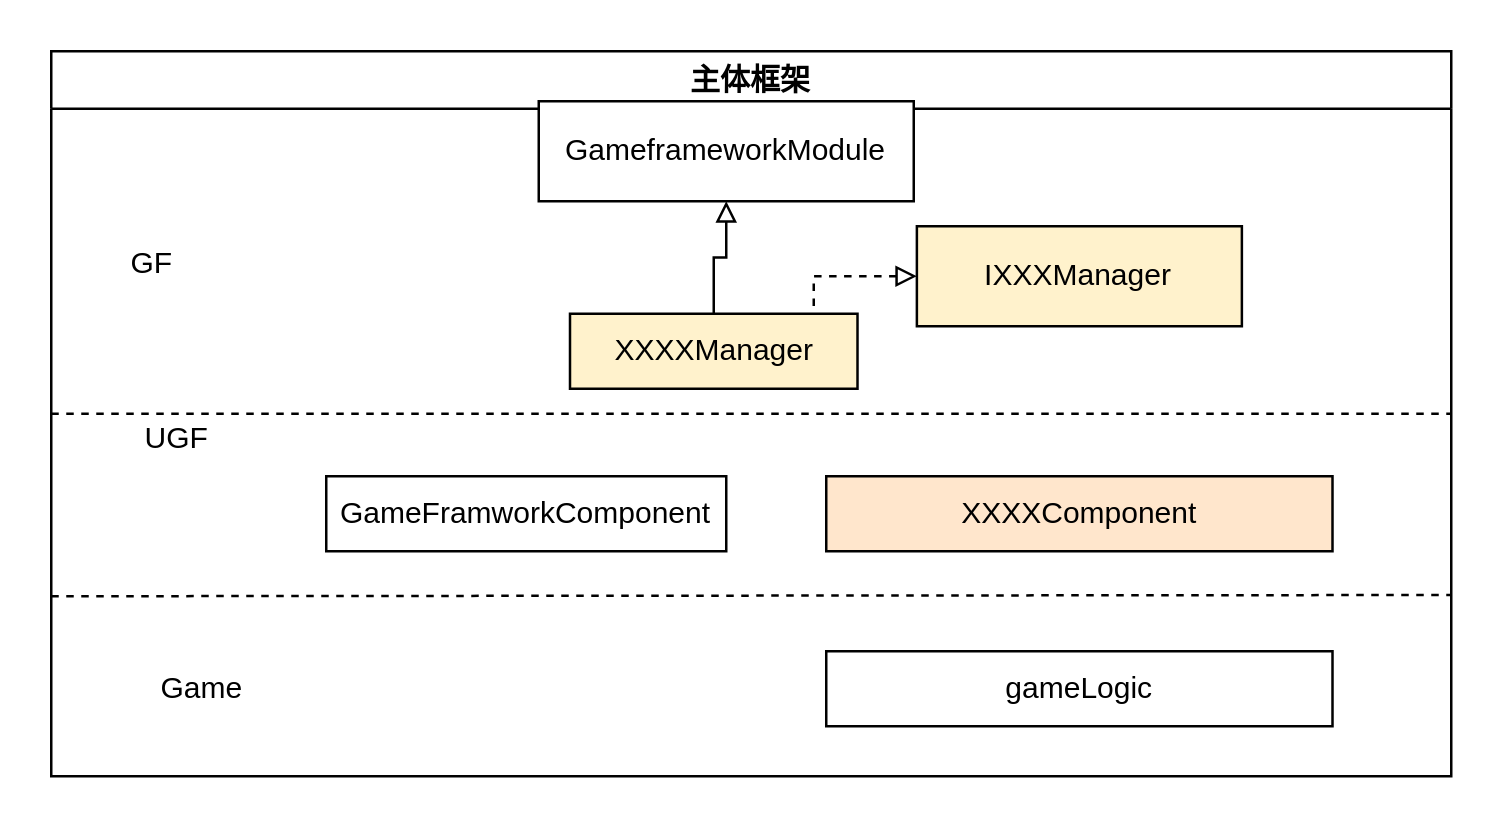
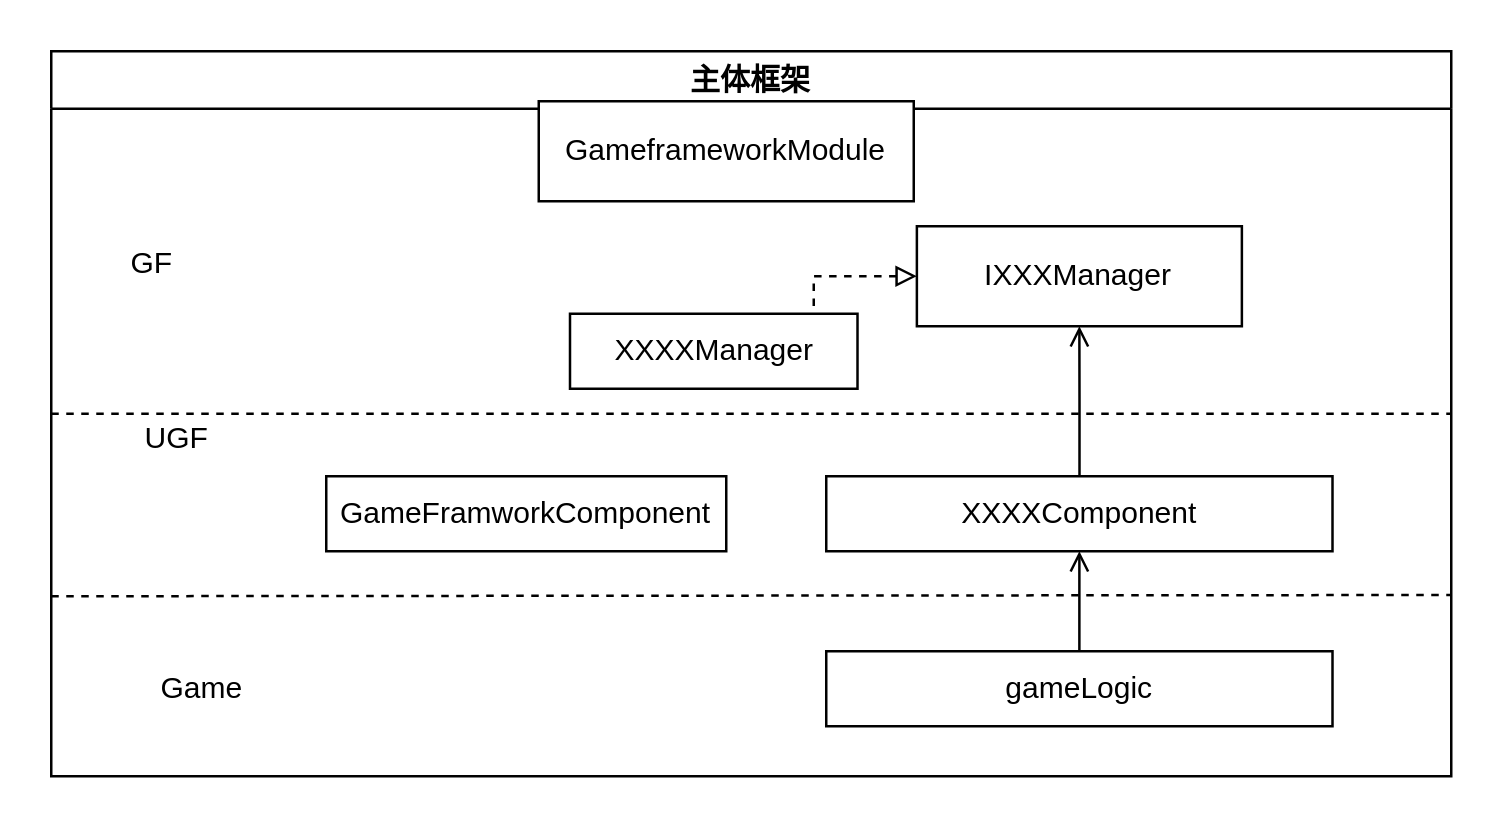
edge "XXXXManager" -> "GameframeworkModule": removed
node "IXXXManager": fillcolor #fff2cc -> #ffffff
node "XXXXManager": fillcolor #fff2cc -> #ffffff
edge "XXXXComponent" -> "IXXXManager": added
node "XXXXComponent": fillcolor #ffe6cc -> #ffffff
edge "gameLogic" -> "XXXXComponent": added
